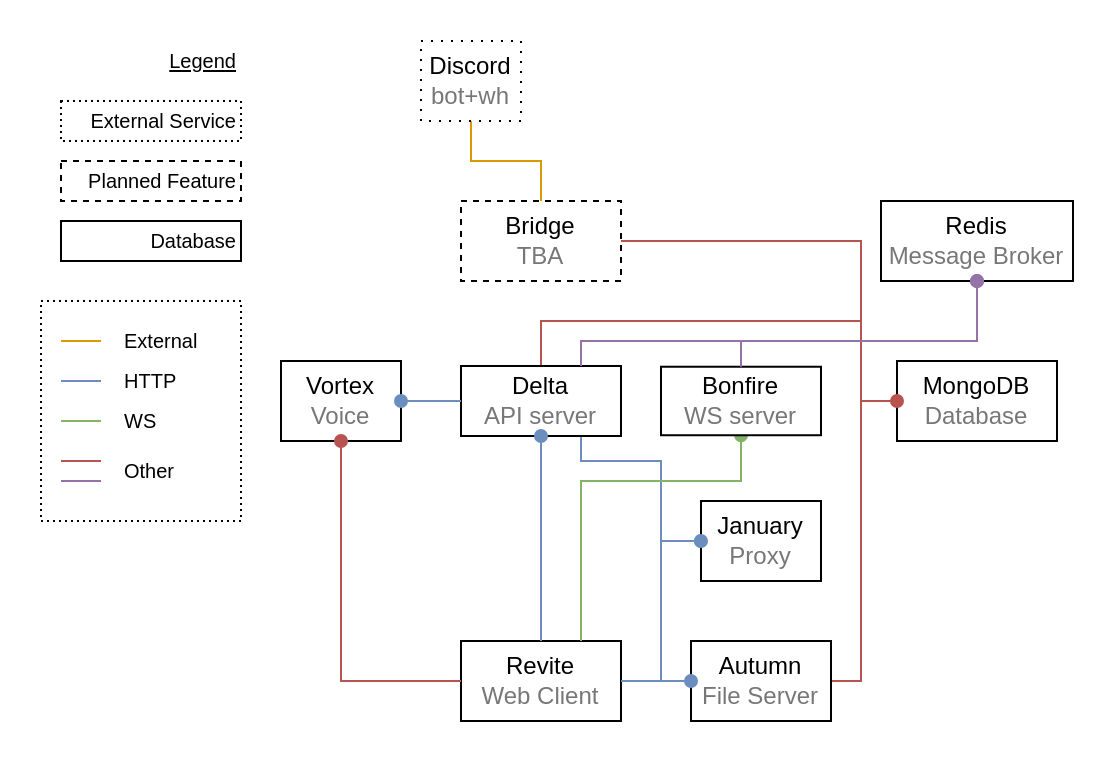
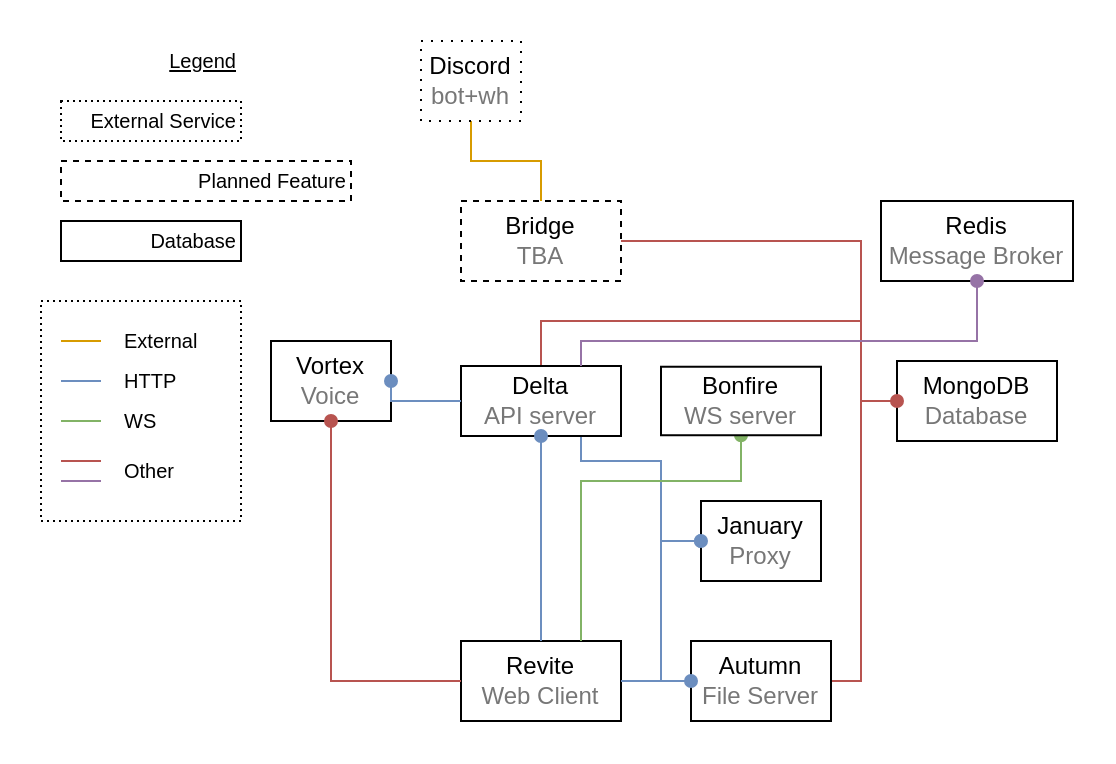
node "Planned Feature": size 180x40 -> 290x40
edge "Bonfire WS server" -> "Redis Message Broker": removed
node "Vortex Voice": moved (341, 401) -> (331, 381)
